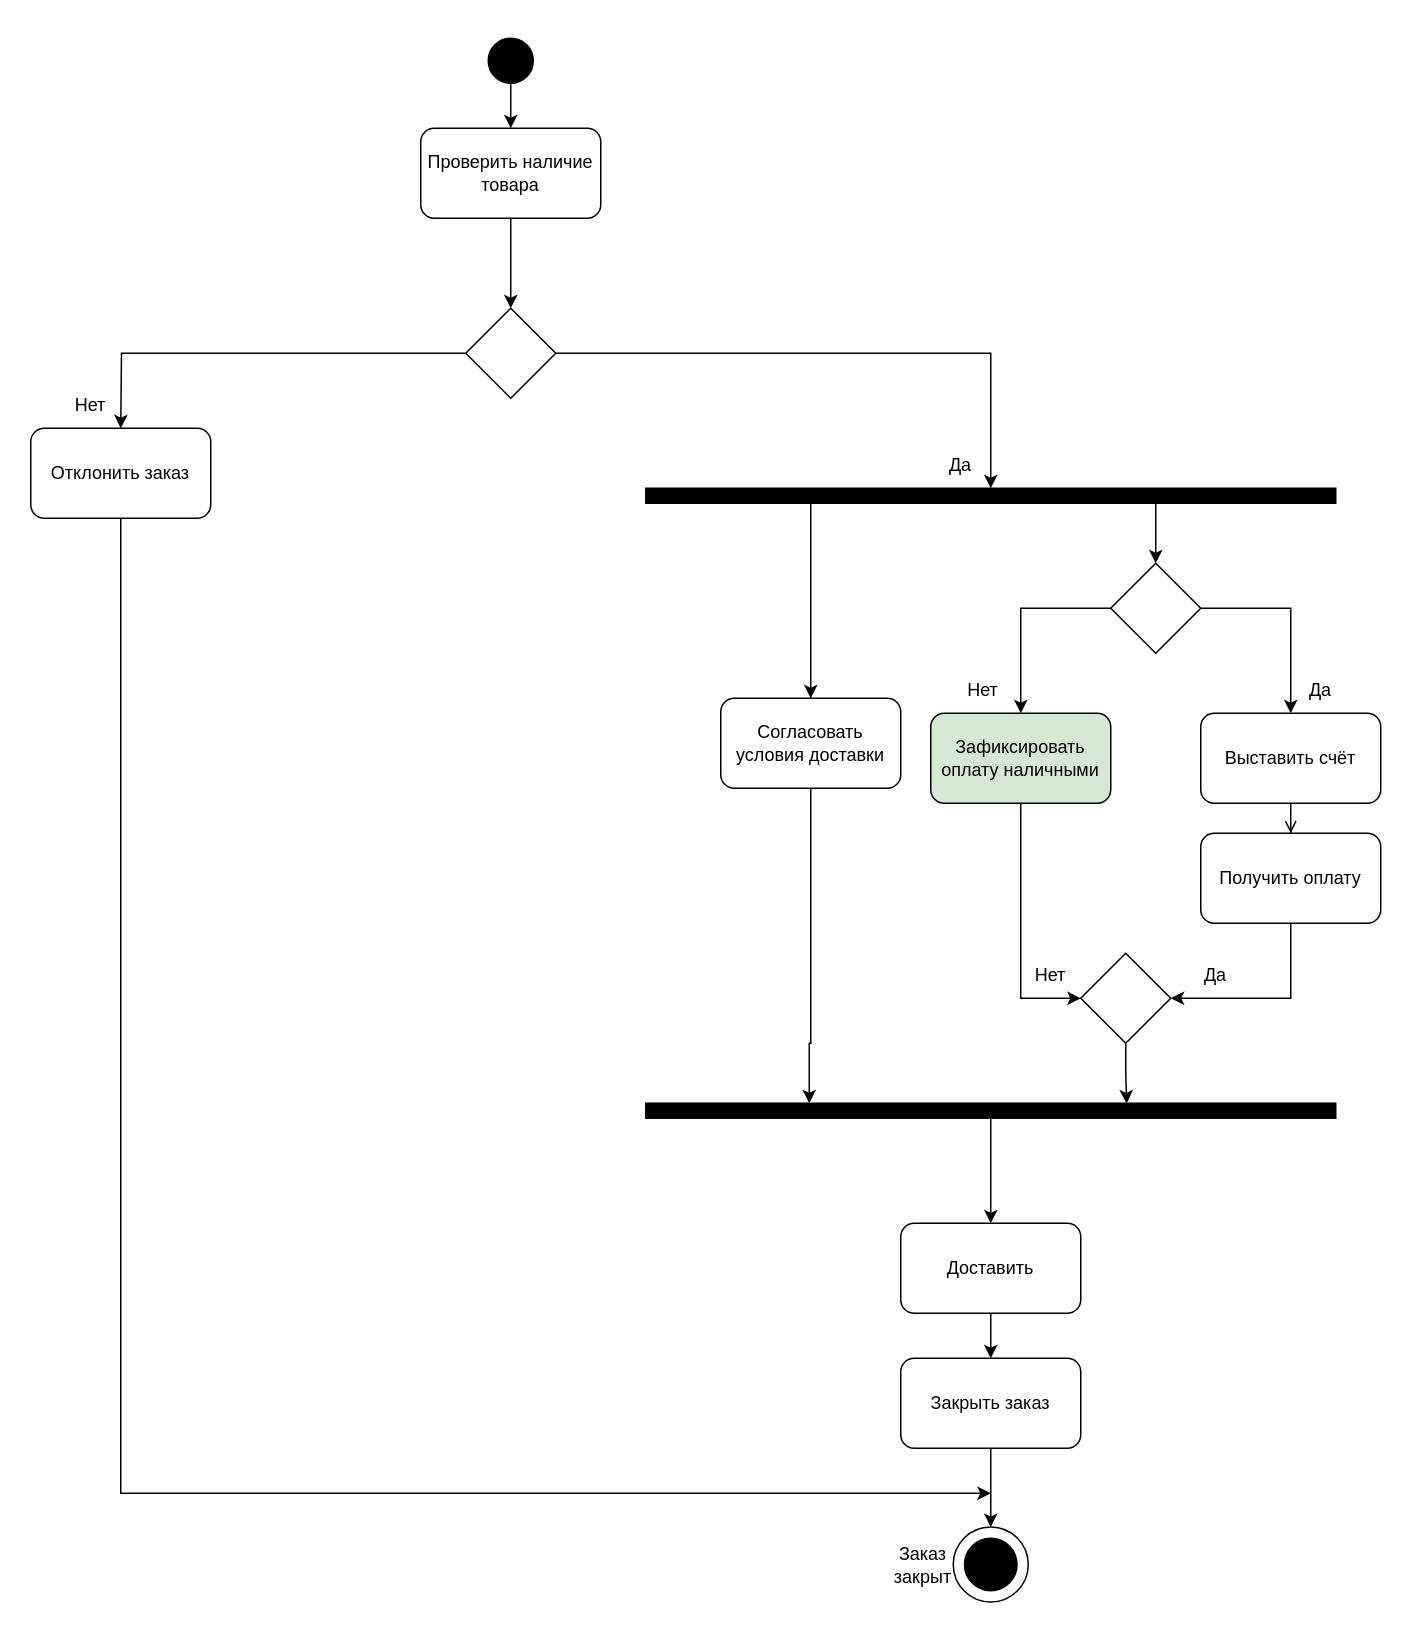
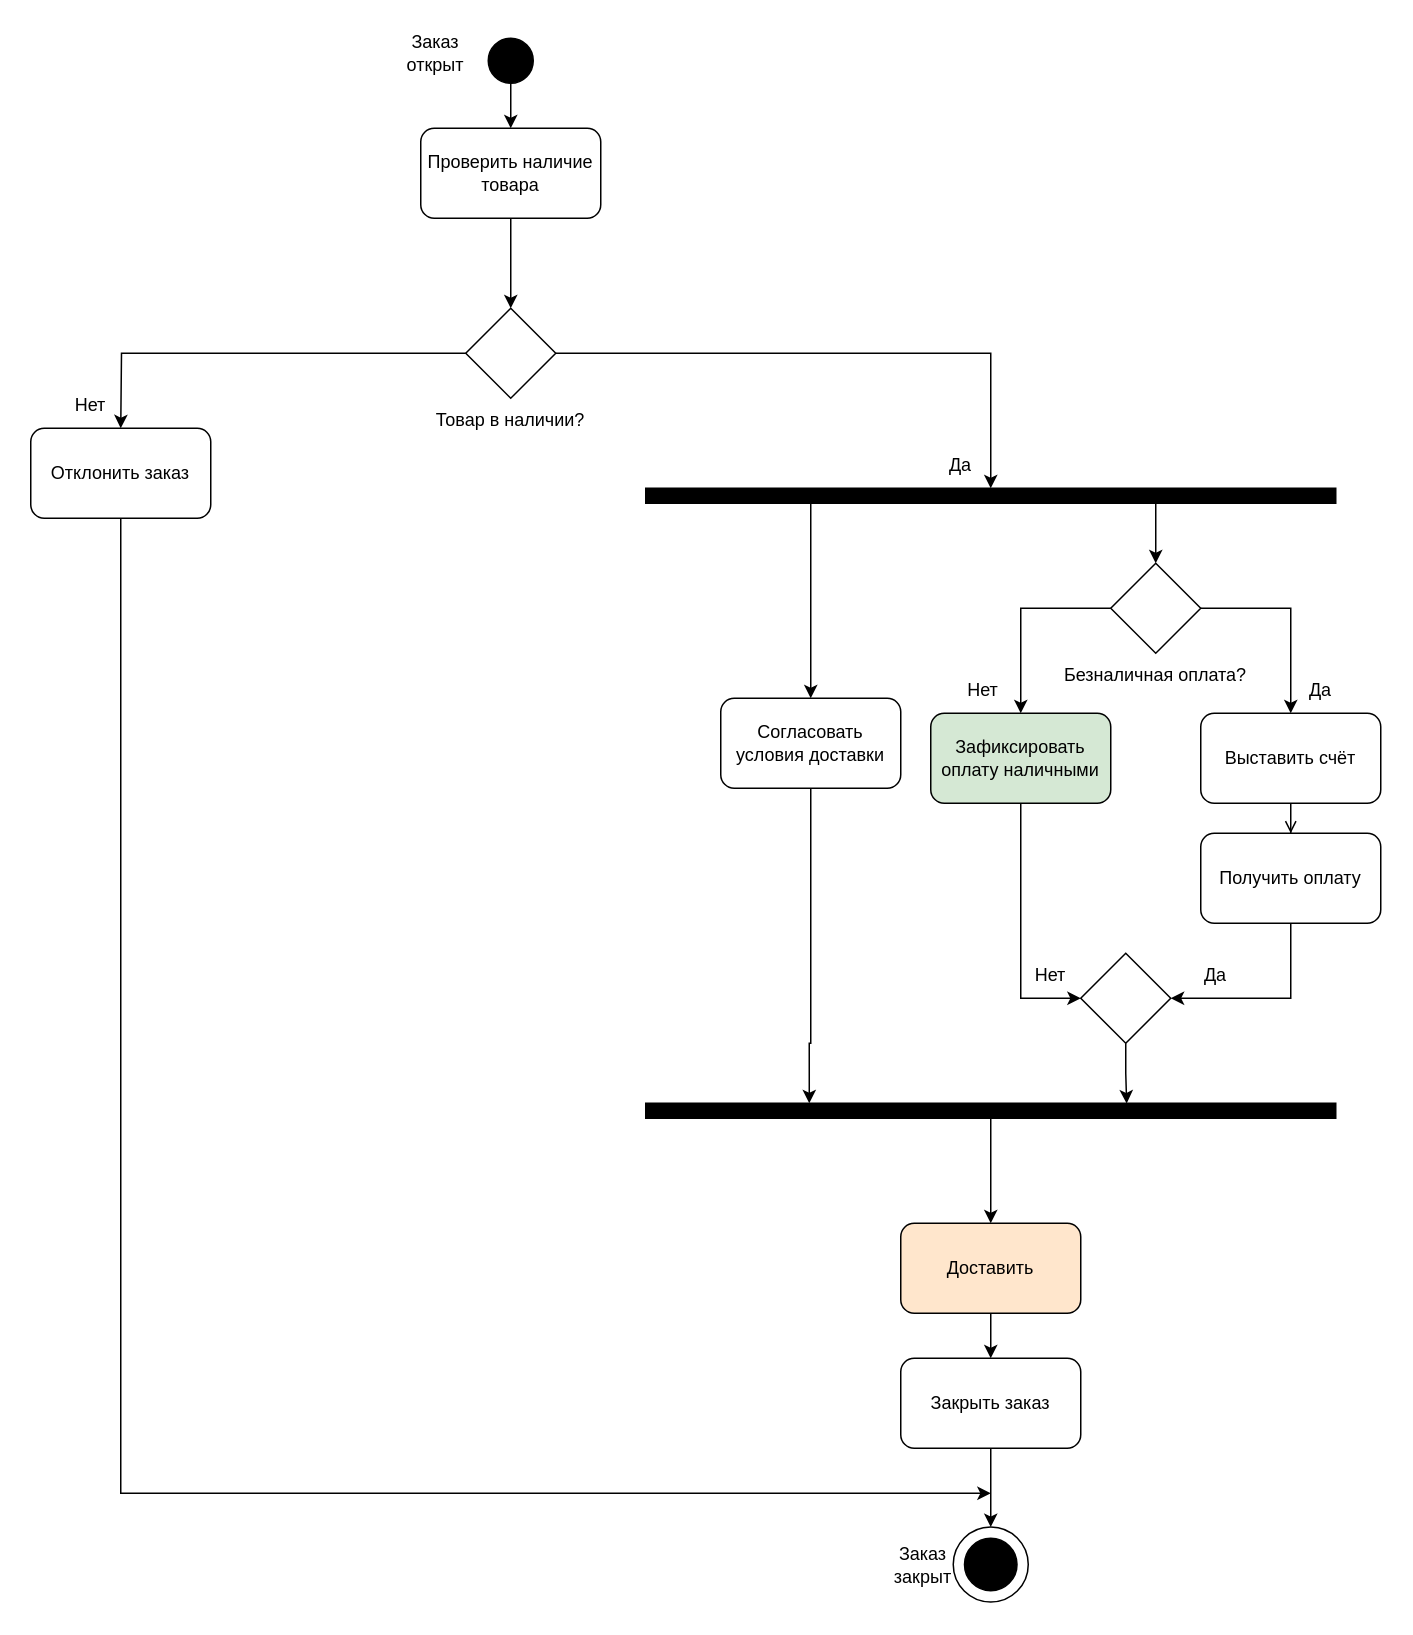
node "Заказ открыт": added
node "Товар в наличии?": added
node "Безналичная оплата?": added
node "Доставить": fillcolor #ffffff -> #ffe6cc
